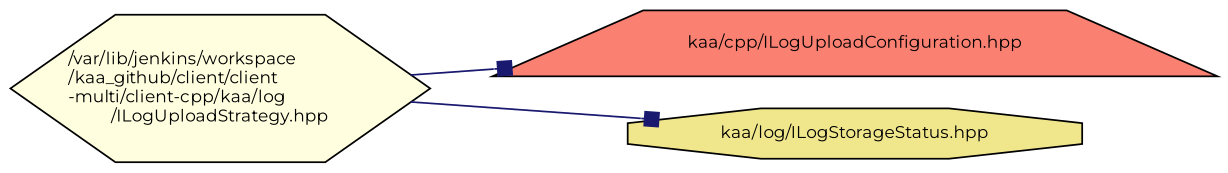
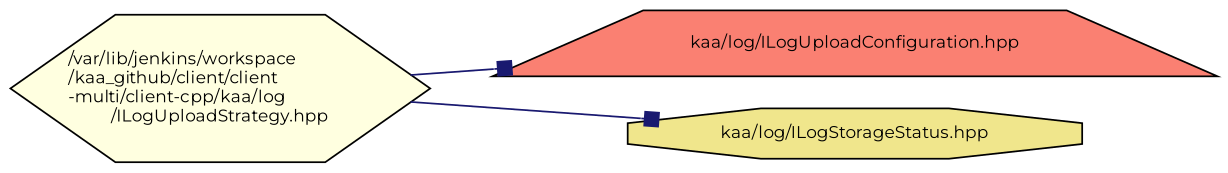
node "kaa/cpp/ILogUploadConfiguration.hpp": label "kaa/cpp/ILogUploadConfiguration.hpp" -> "kaa/log/ILogUploadConfiguration.hpp"
